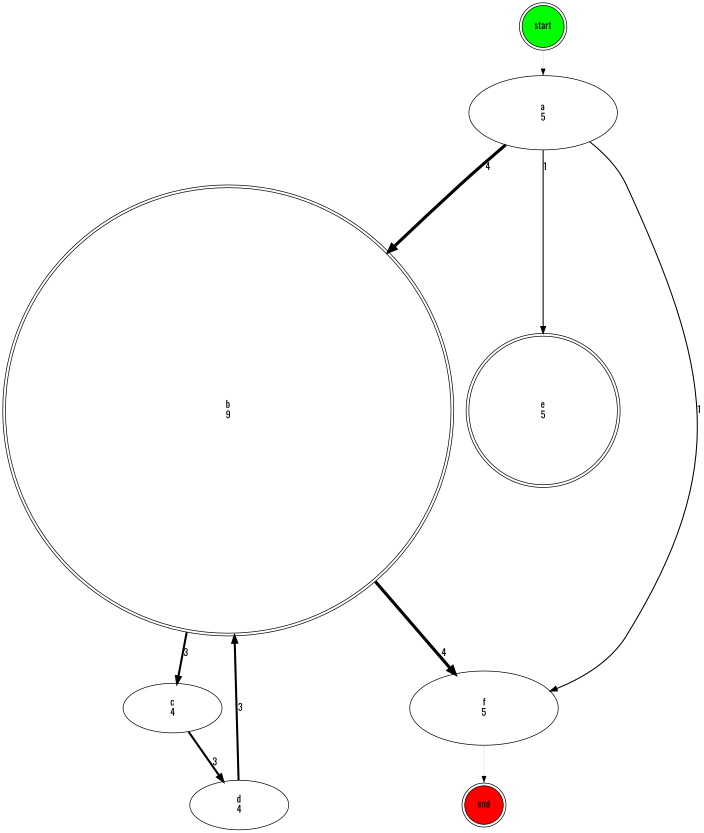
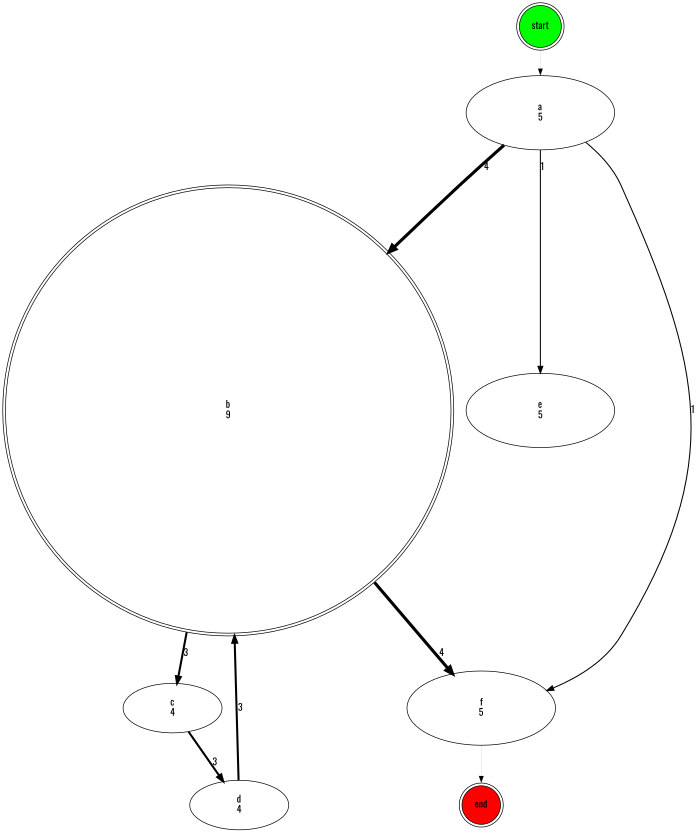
node "e 5": shape doublecircle -> ellipse
